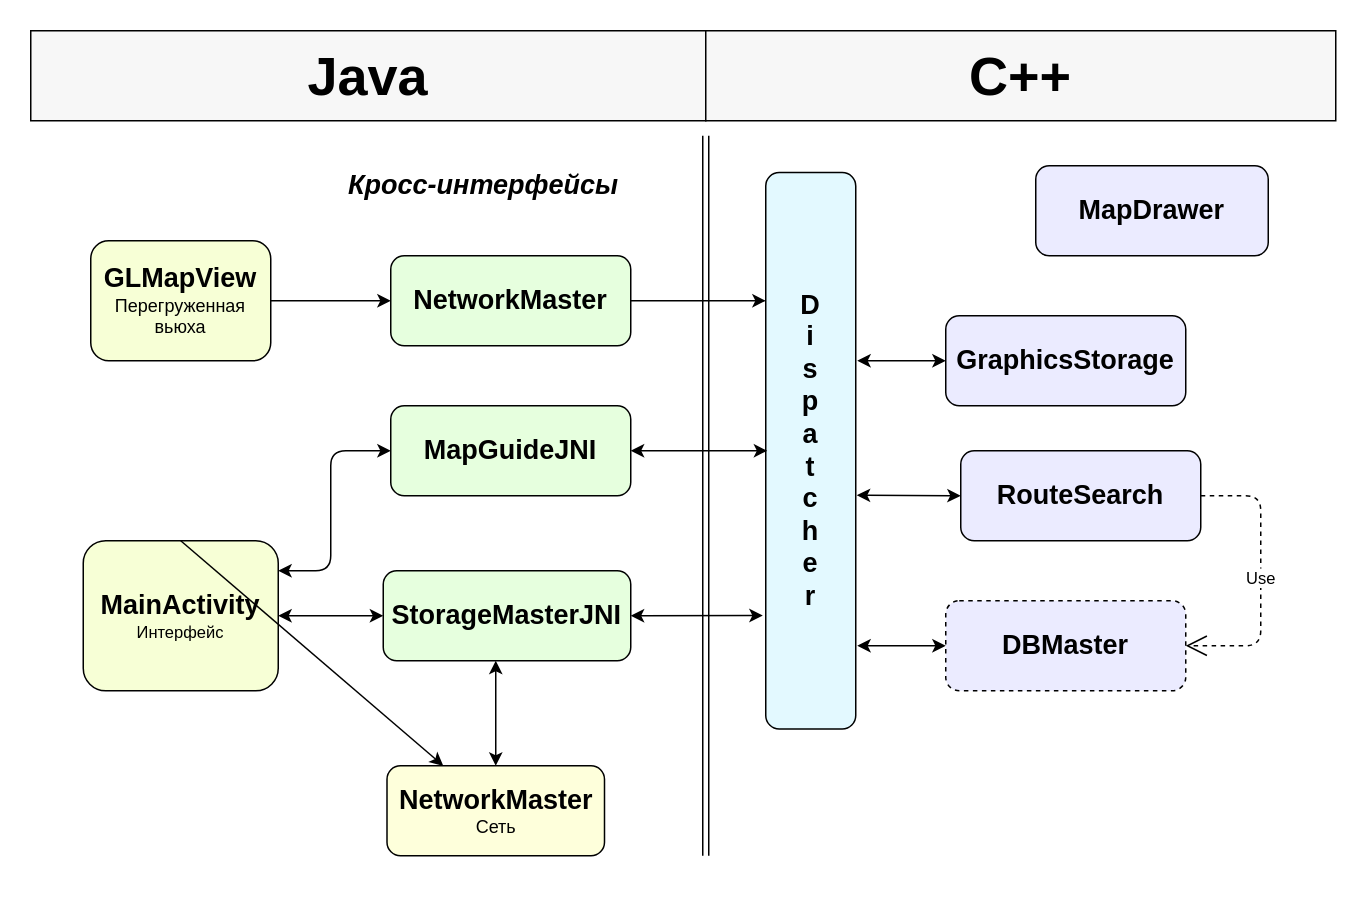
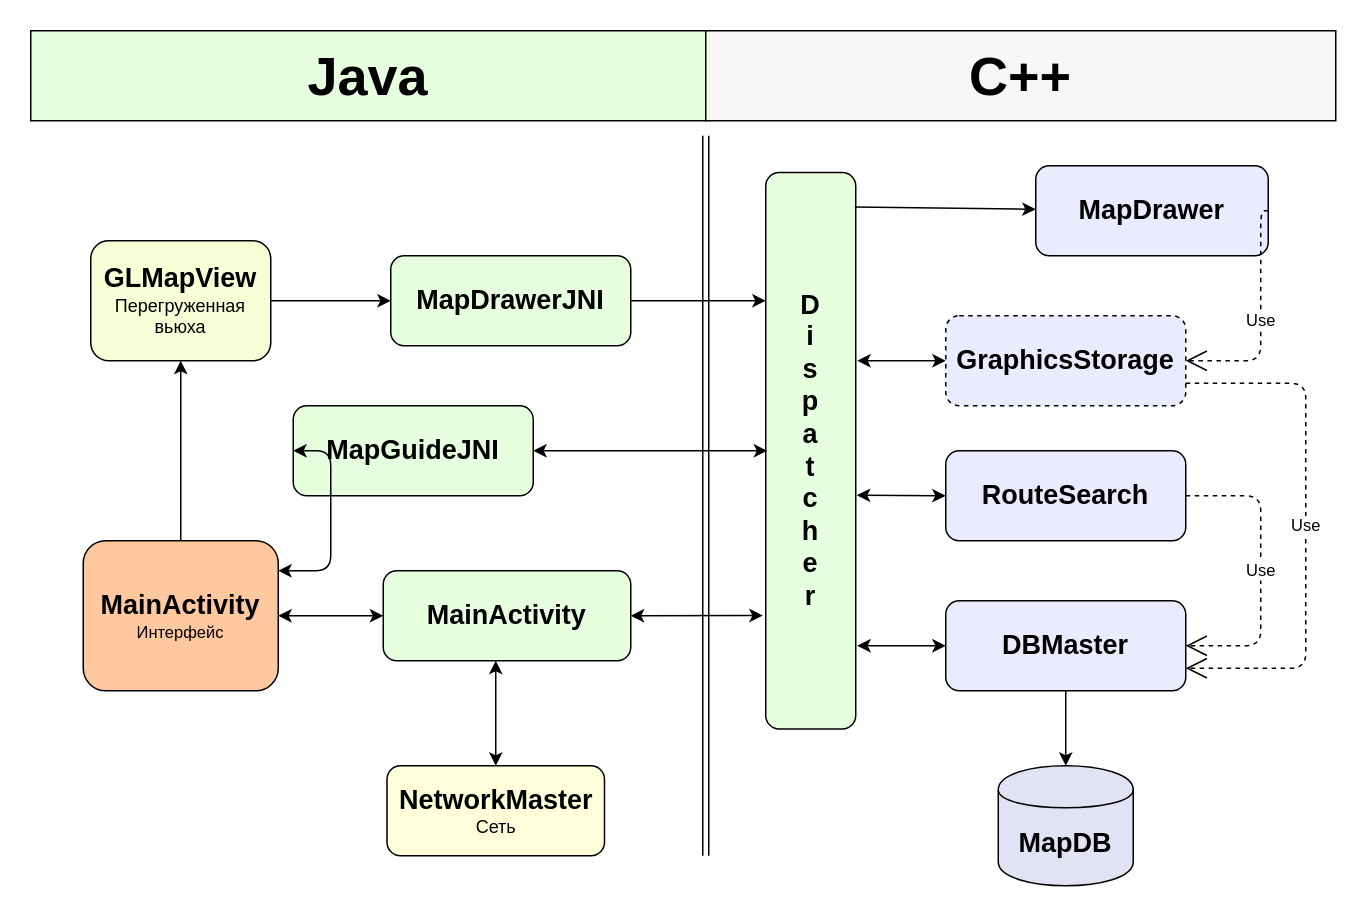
node "Java": fillcolor #f7f7f7 -> #e6ffde
node "Кросс-интерфейсы": removed
edge "D i s p a t c h e r" -> "MapDrawer": added
node "NetworkMaster": label "NetworkMaster" -> "MapDrawerJNI"
edge "MapDrawer" -> "GraphicsStorage": added, label "Use"
node "GraphicsStorage": style solid -> dashed
node "MapGuideJNI": moved (511, 451) -> (413, 451)
node "D i s p a t c h e r": fillcolor #e3f9ff -> #e6ffde
node "RouteSearch": moved (1081, 496) -> (1066, 496)
edge "GraphicsStorage" -> "DBMaster": added, label "Use"
node "MainActivity Интерфейс": fillcolor #f7ffd6 -> #ffc89e
node "StorageMasterJNI": label "StorageMasterJNI" -> "MainActivity"
node "DBMaster": style dashed -> solid
edge "MainActivity Интерфейс" -> "NetworkMaster Сеть": now "MainActivity Интерфейс" -> "GLMapView Перегруженная вьюха"
edge "DBMaster" -> "MapDB": added
node "MapDB": added
